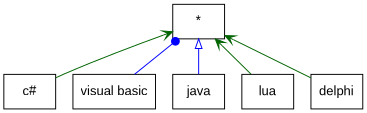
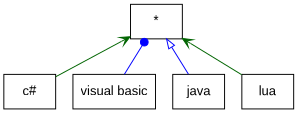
node "delphi": removed
